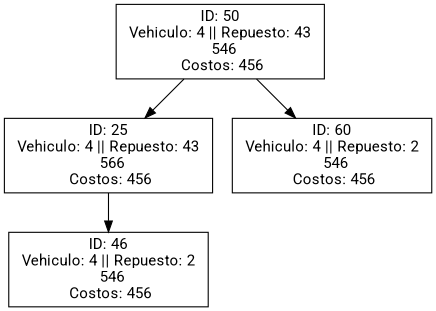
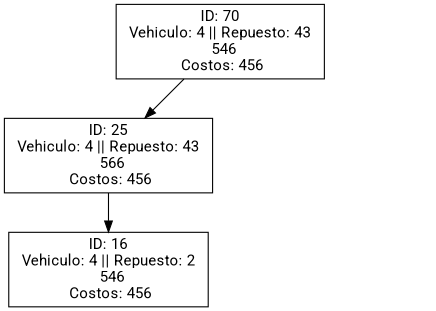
node "ID: 50 Vehiculo: 4 || Repuesto: 43 546 Costos: 456": label "ID: 50 Vehiculo: 4 || Repuesto: 43 546 Costos: 456" -> "ID: 70 Vehiculo: 4 || Repuesto: 43 546 Costos: 456"
node "ID: 60 Vehiculo: 4 || Repuesto: 2 546 Costos: 456": removed
node "ID: 46 Vehiculo: 4 || Repuesto: 2 546 Costos: 456": label "ID: 46 Vehiculo: 4 || Repuesto: 2 546 Costos: 456" -> "ID: 16 Vehiculo: 4 || Repuesto: 2 546 Costos: 456"
